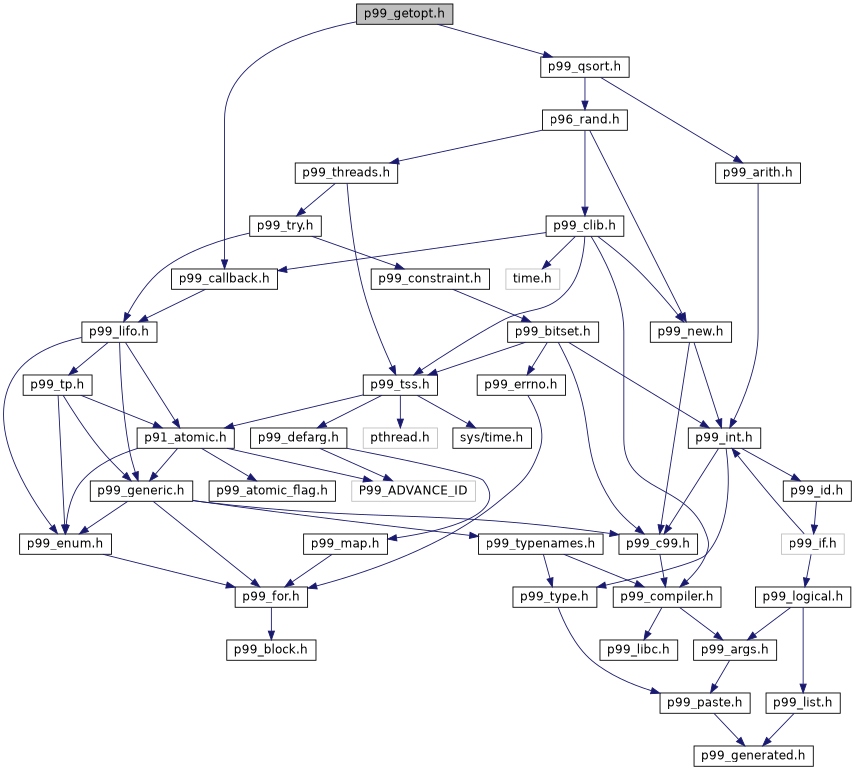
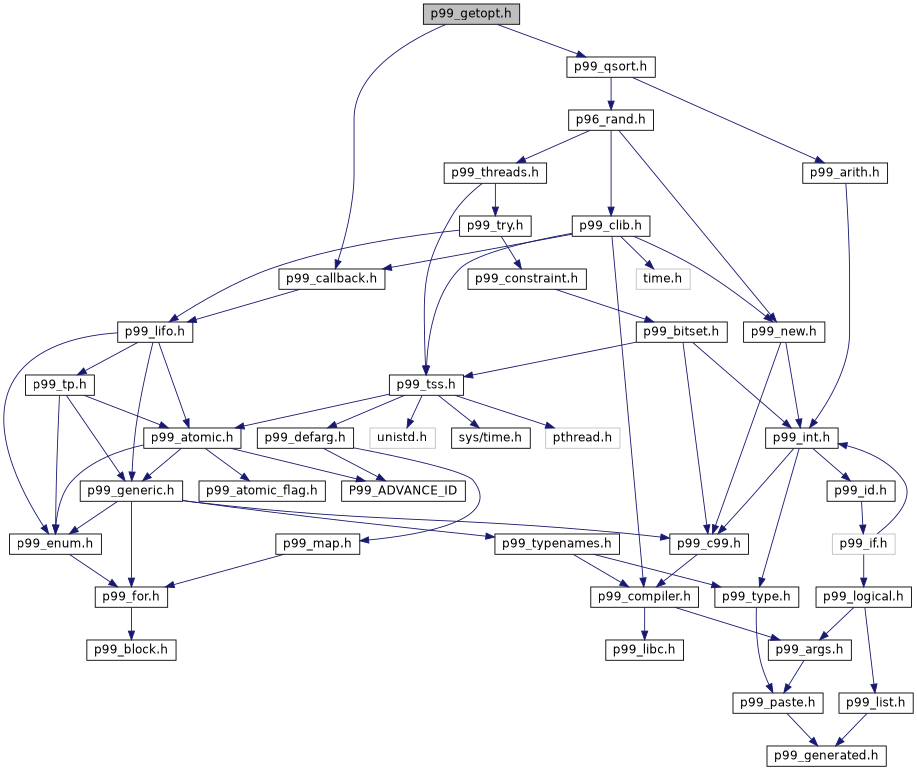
node "p99_errno.h": removed
node "p91_atomic.h": label "p91_atomic.h" -> "p99_atomic.h"
node "unistd.h": added
node "P99_ADVANCE_ID": color grey75 -> black
